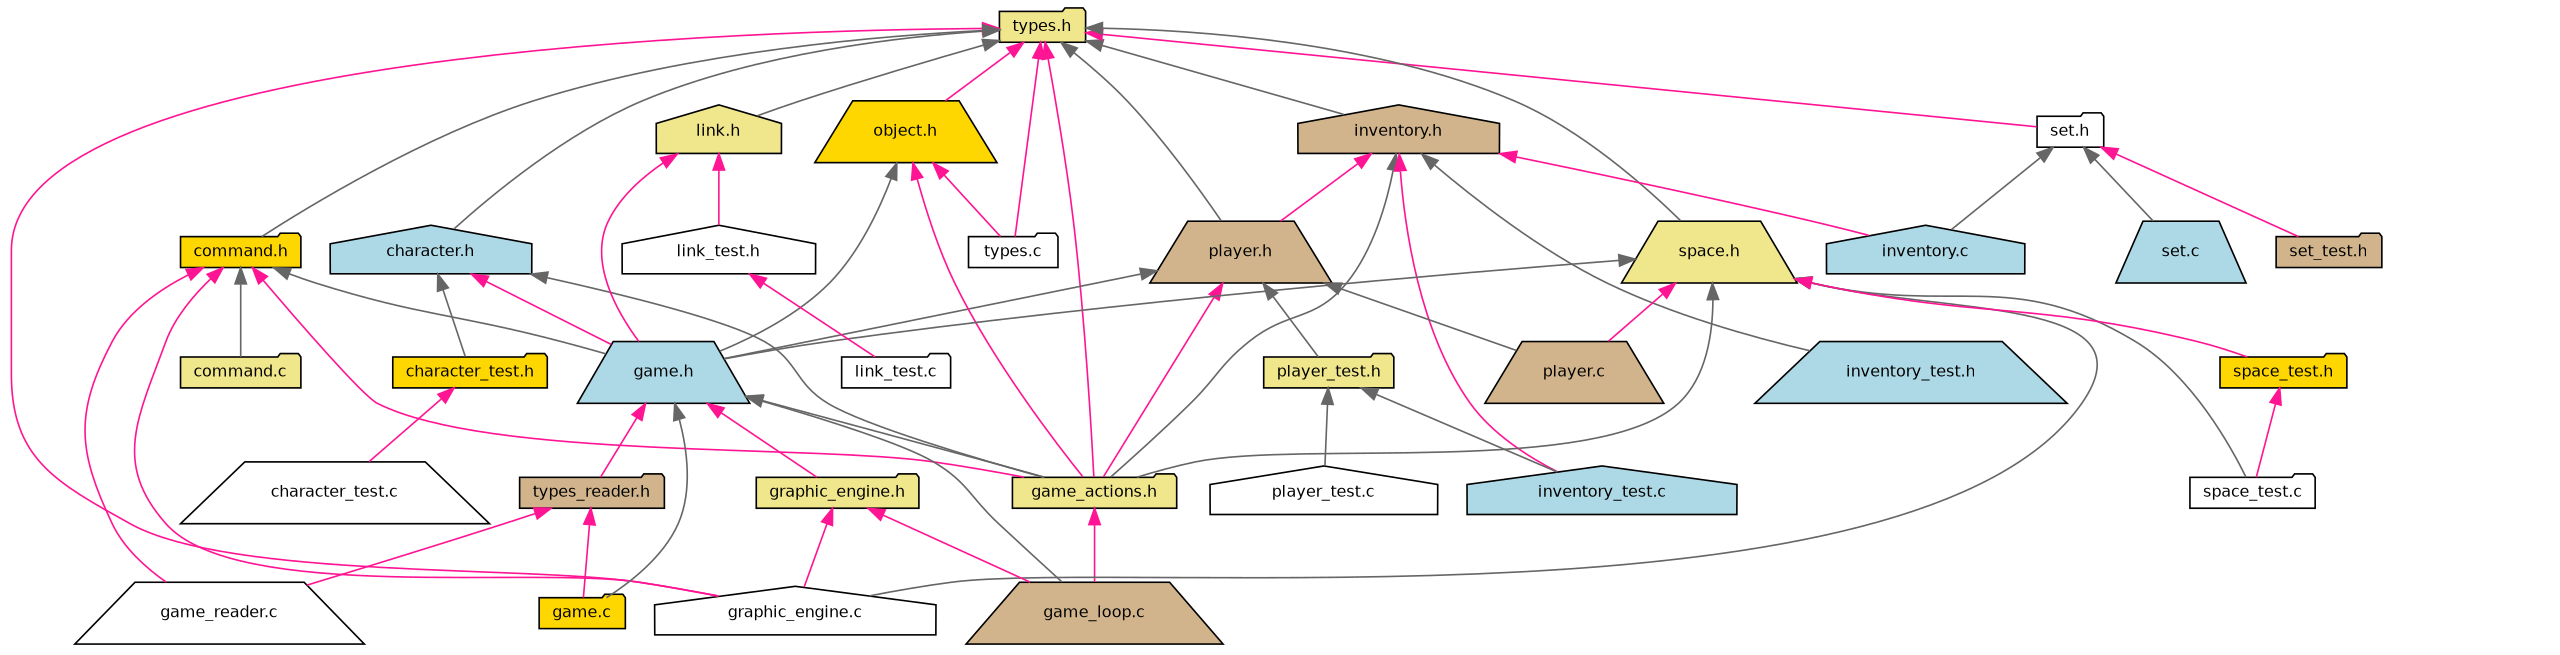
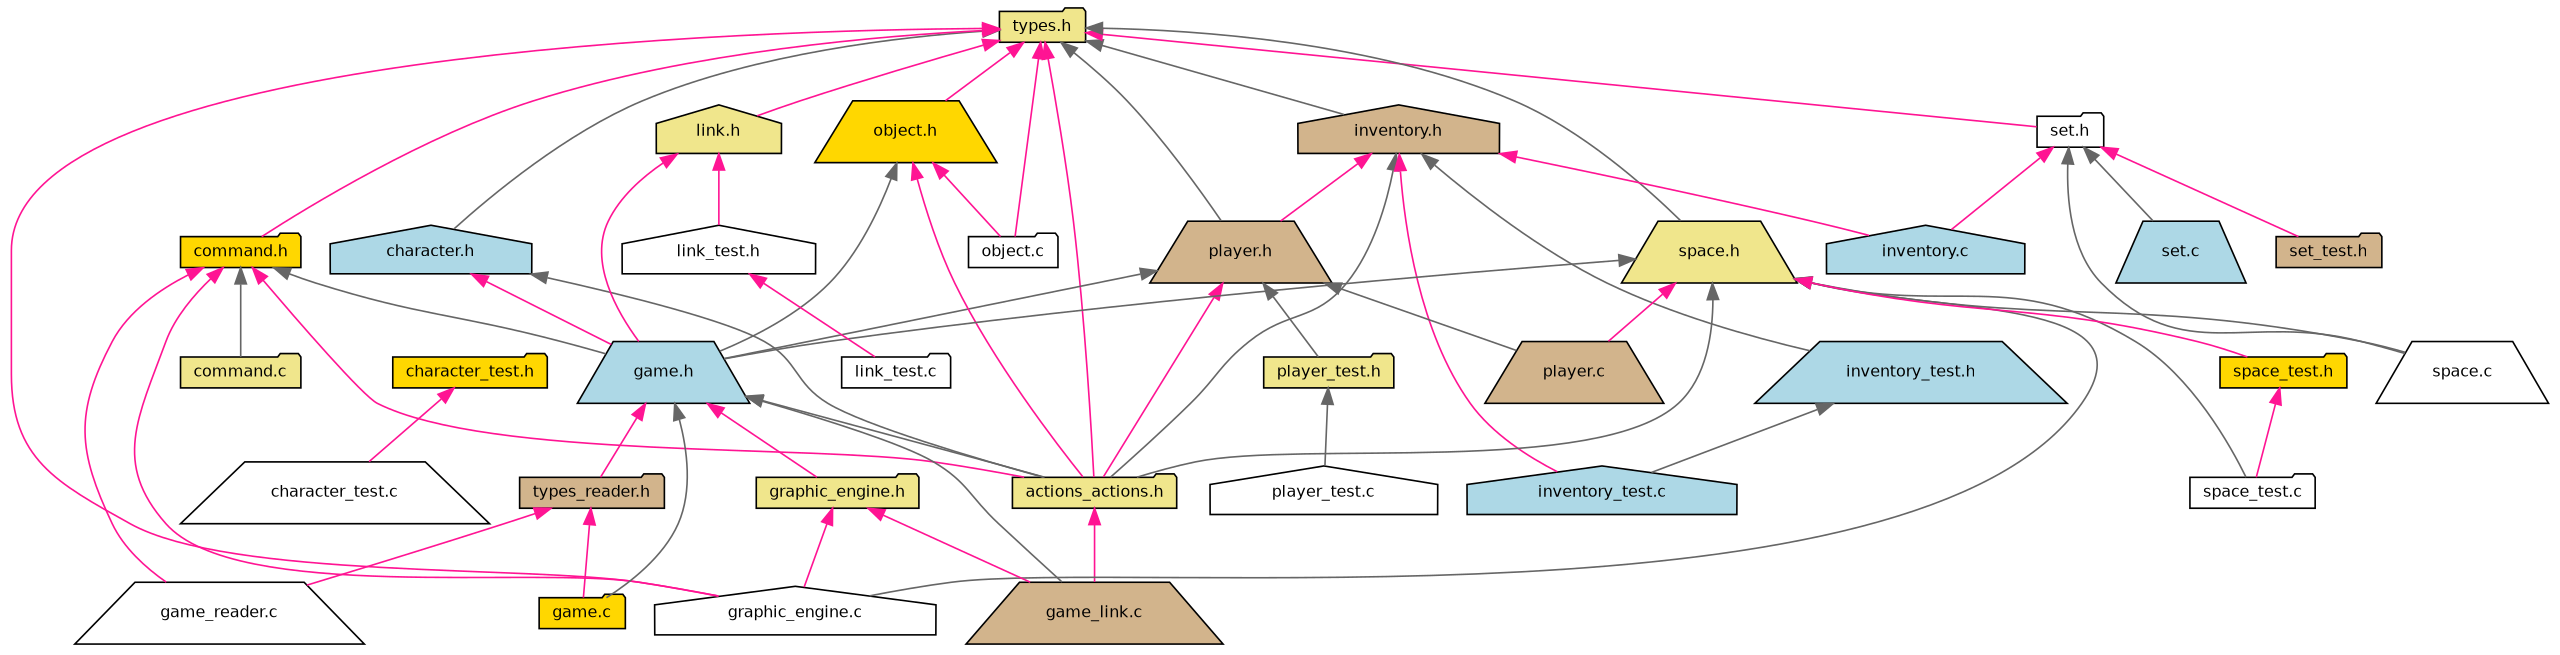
edge "link.h" -> "types.h": color gray40 -> deeppink
edge "command.h" -> "types.h": color gray40 -> deeppink
edge "inventory.c" -> "set.h": color gray40 -> deeppink
node "types.c": label "types.c" -> "object.c"
edge "character_test.h" -> "character.h": removed
node "space.c": added
edge "inventory_test.c" -> "player_test.h": now "inventory_test.c" -> "inventory_test.h"
node "game_actions.h": label "game_actions.h" -> "actions_actions.h"
node "game_loop.c": label "game_loop.c" -> "game_link.c"
